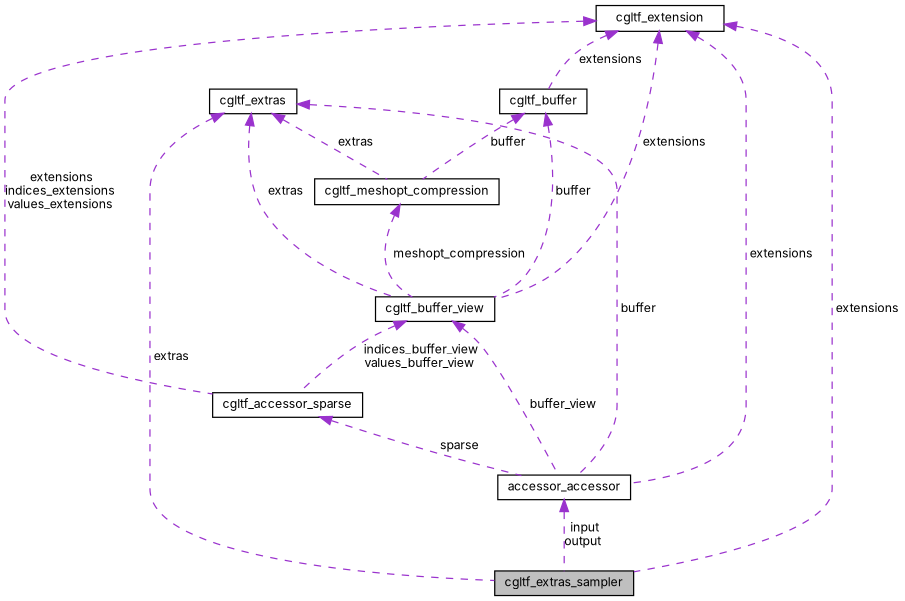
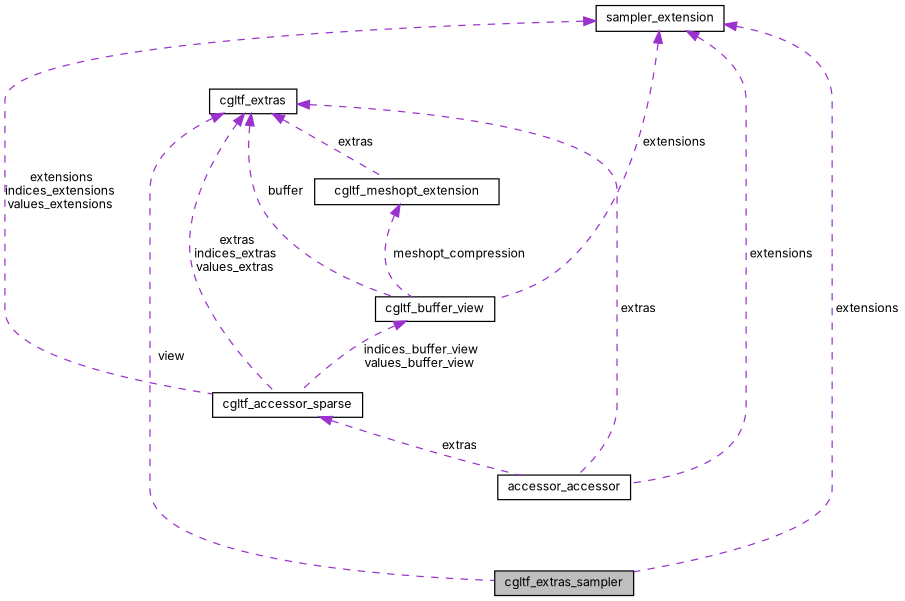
node "cgltf_extension": label "cgltf_extension" -> "sampler_extension"
node "cgltf_buffer": removed
edge "cgltf_buffer_view" -> "cgltf_extras": label " extras" -> " buffer"
node "cgltf_meshopt_compression": label "cgltf_meshopt_compression" -> "cgltf_meshopt_extension"
edge "cgltf_accessor_sparse" -> "cgltf_extras": added, label "extras indices_extras values_extras"
edge "accessor_accessor" -> "cgltf_extras": label " buffer" -> " extras"
edge "cgltf_extras_sampler" -> "cgltf_extras": label " extras" -> " view"
edge "accessor_accessor" -> "cgltf_buffer_view": removed, label "buffer_view"
edge "accessor_accessor" -> "cgltf_accessor_sparse": label " sparse" -> " extras"
edge "cgltf_extras_sampler" -> "accessor_accessor": removed, label "input output"
